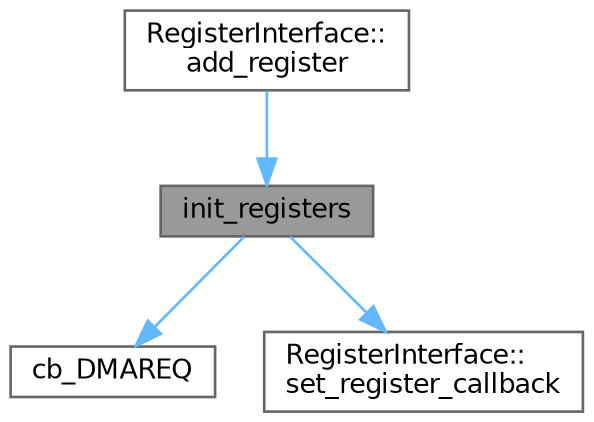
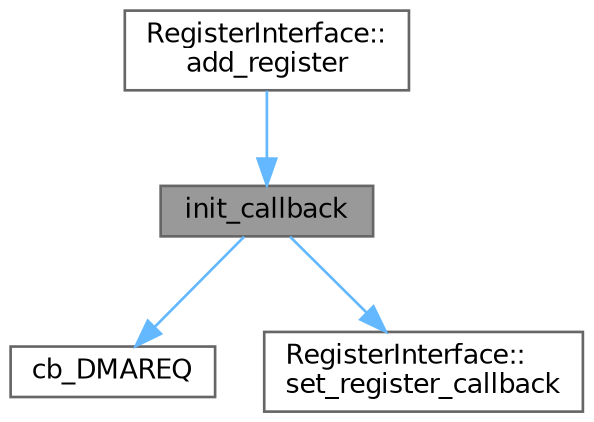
node "init_registers": label "init_registers" -> "init_callback"
